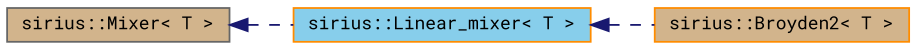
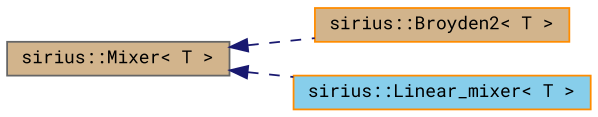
edge "sirius::Broyden2< T >" -> "sirius::Linear_mixer< T >": now "sirius::Broyden2< T >" -> "sirius::Mixer< T >"
